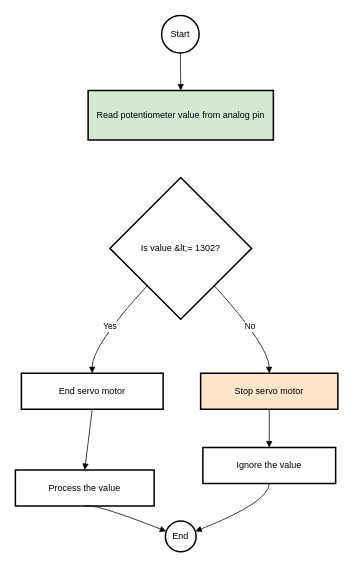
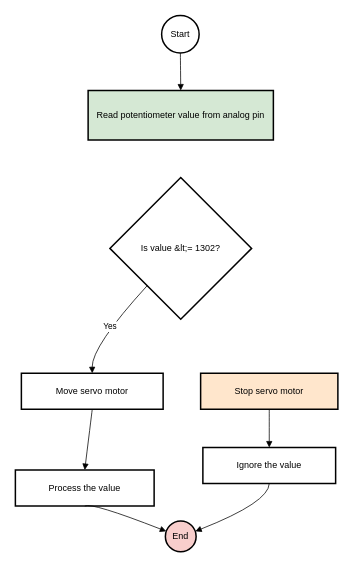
edge "Is value &lt;= 1302?" -> "Stop servo motor": removed, label "No"
node "End servo motor": label "End servo motor" -> "Move servo motor"
node "End": fillcolor #ffffff -> #f8cecc
